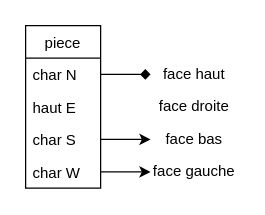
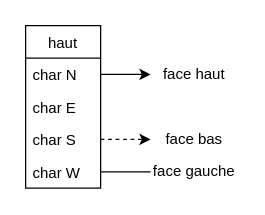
node "piece": label "piece" -> "haut"
edge "char N" -> "face haut": arrowhead diamond -> classic
node "face droite": removed
node "haut E": label "haut E" -> "char E"
edge "char S" -> "face bas": style solid -> dashed
edge "char W" -> "face gauche": arrowhead classic -> none
